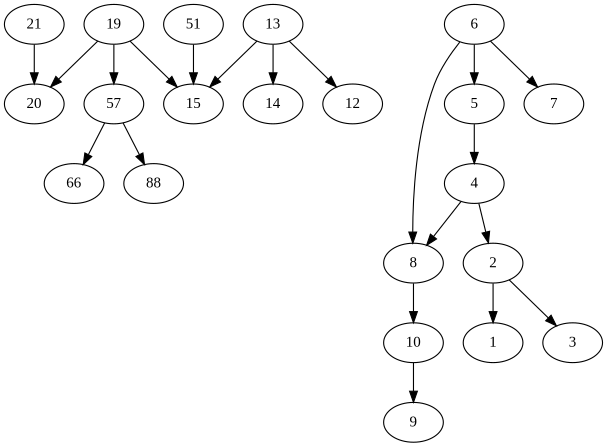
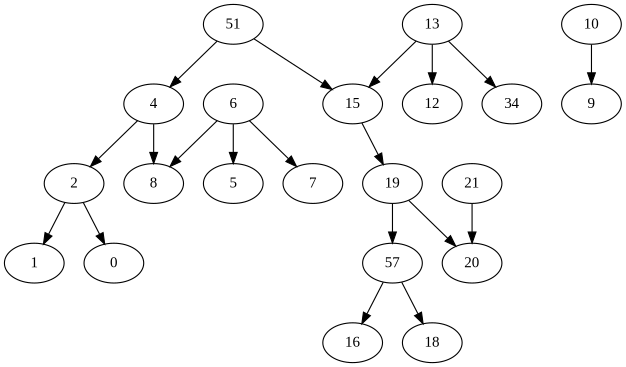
edge "19" -> "15": reversed
node "14": label "14" -> "34"
edge "5" -> "4": now "51" -> "4"
node "66": label "66" -> "16"
node "88": label "88" -> "18"
edge "8" -> "10": removed
node "3": label "3" -> "0"
